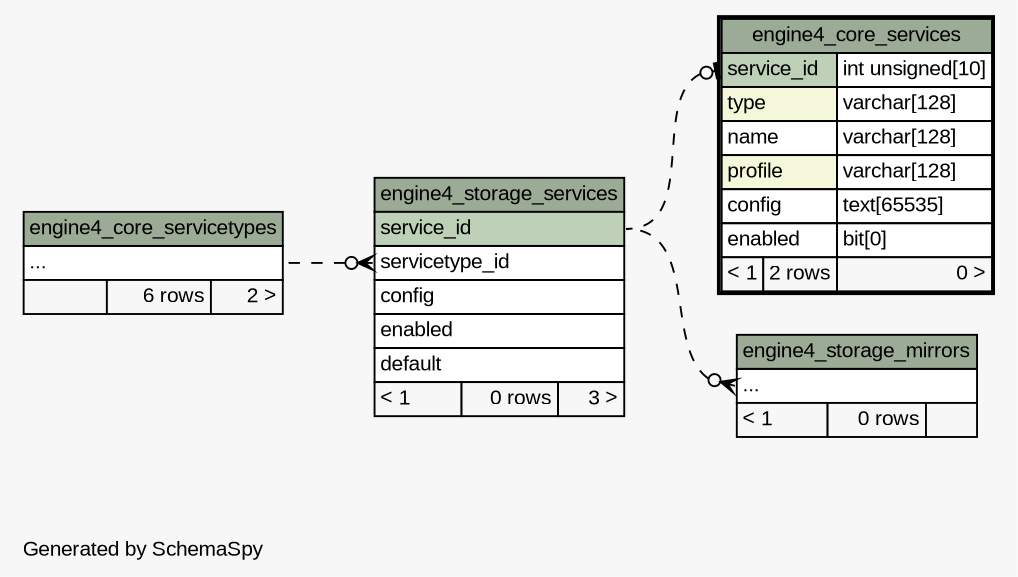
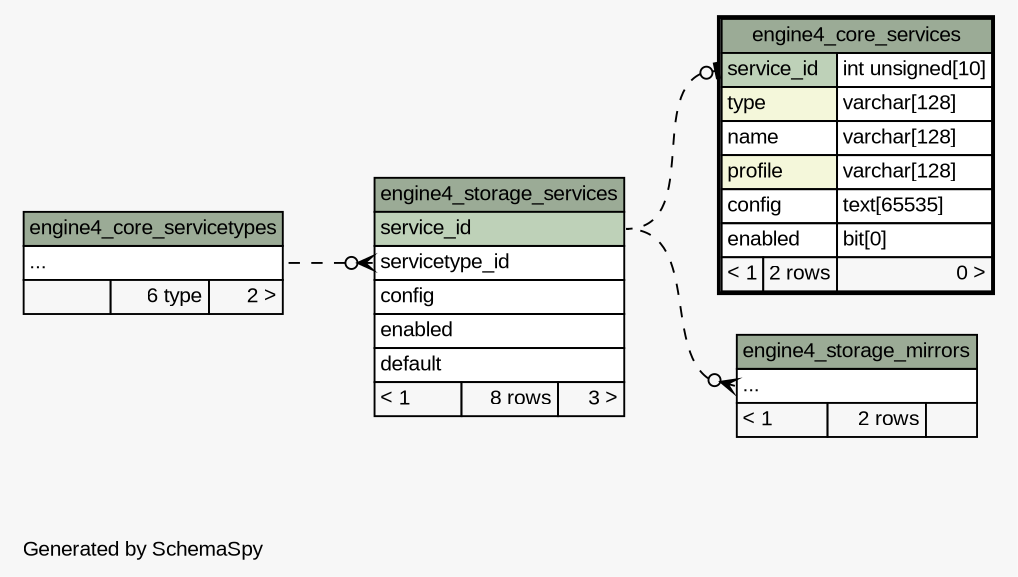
node "engine4_core_servicetypes": text "6 rows" -> "6 type"
node "engine4_storage_services": text "0 rows" -> "8 rows"
node "engine4_storage_mirrors": text "0 rows" -> "2 rows"
